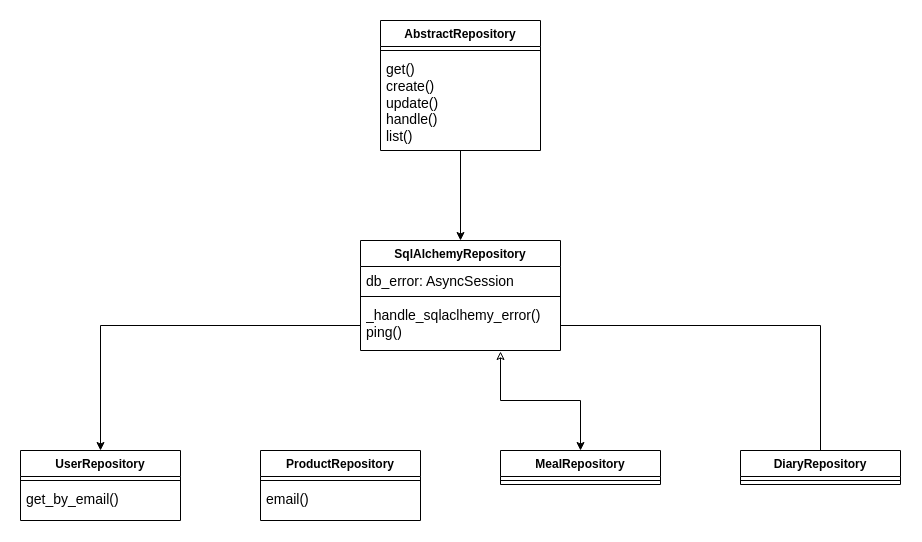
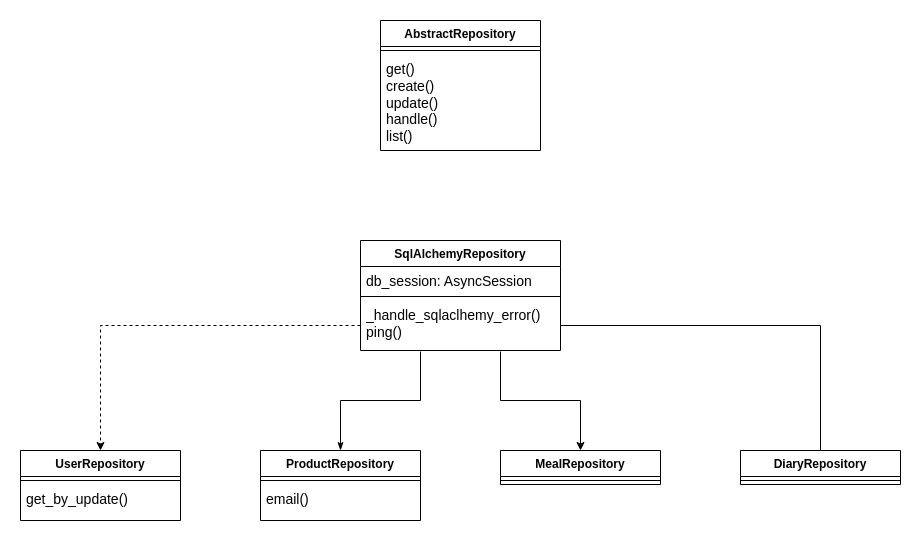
edge "AbstractRepository" -> "SqlAlchemyRepository": removed
node "db_error: AsyncSession": label "db_error: AsyncSession" -> "db_session: AsyncSession"
edge "_handle_sqlaclhemy_error() ping()" -> "UserRepository": style solid -> dashed
edge "_handle_sqlaclhemy_error() ping()" -- "MealRepository": arrowhead classic -> none
edge "_handle_sqlaclhemy_error() ping()" -> "ProductRepository": added
node "get_by_email()": label "get_by_email()" -> "get_by_update()"
